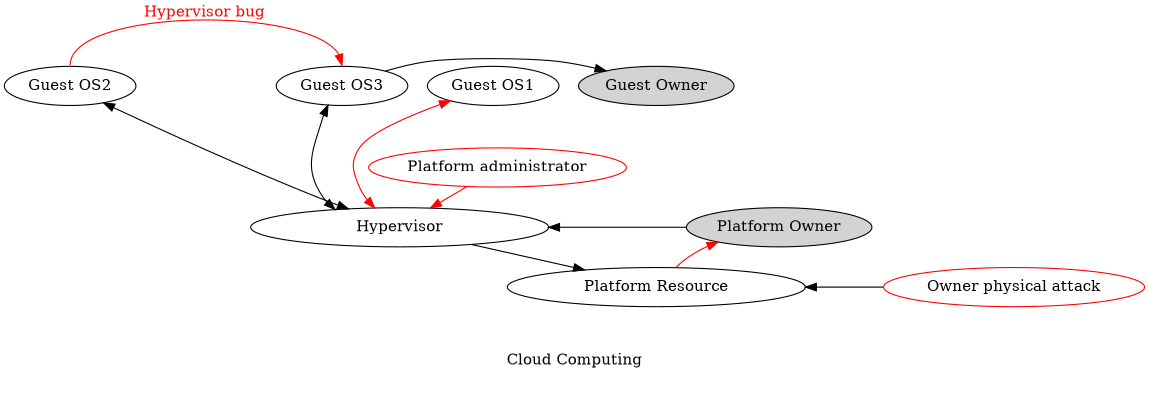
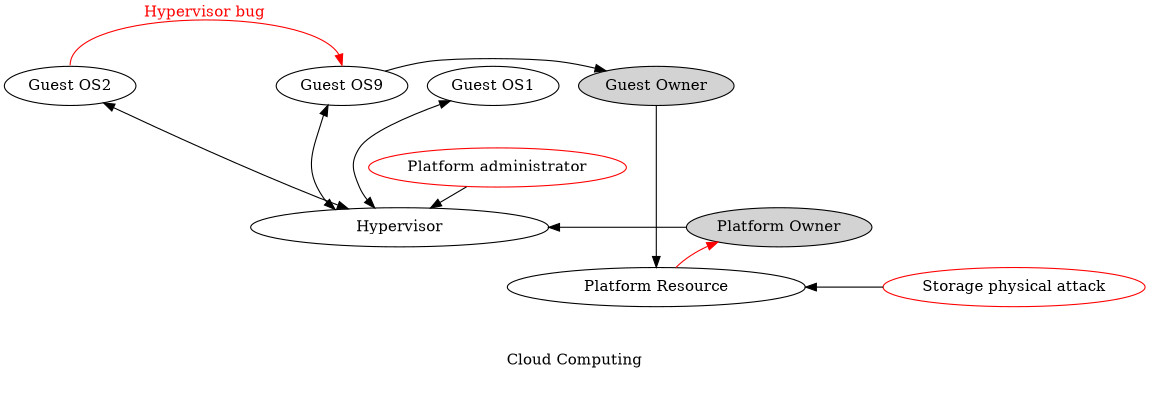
node "Guest OS3": label "Guest OS3" -> "Guest OS9"
edge "Guest OS1" -- "Hypervisor": color red -> black
edge "Platform administrator" -> "Hypervisor": color red -> black
edge "Hypervisor" -> "Platform Resource": now "Guest Owner" -> "Platform Resource"
node "Owner physical attack": label "Owner physical attack" -> "Storage physical attack"
